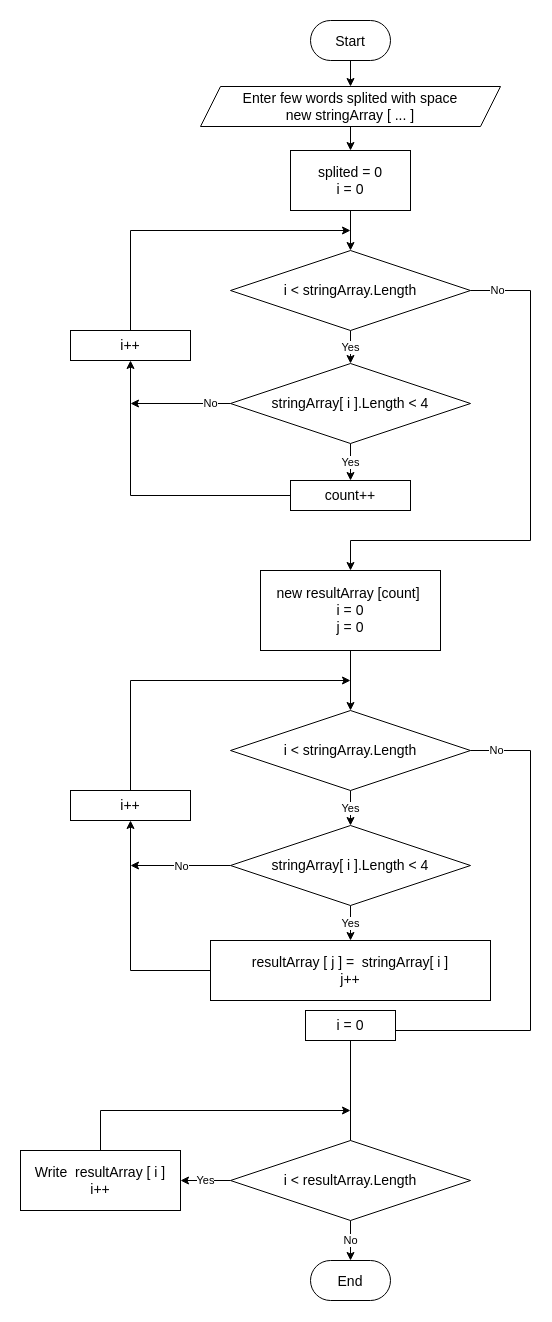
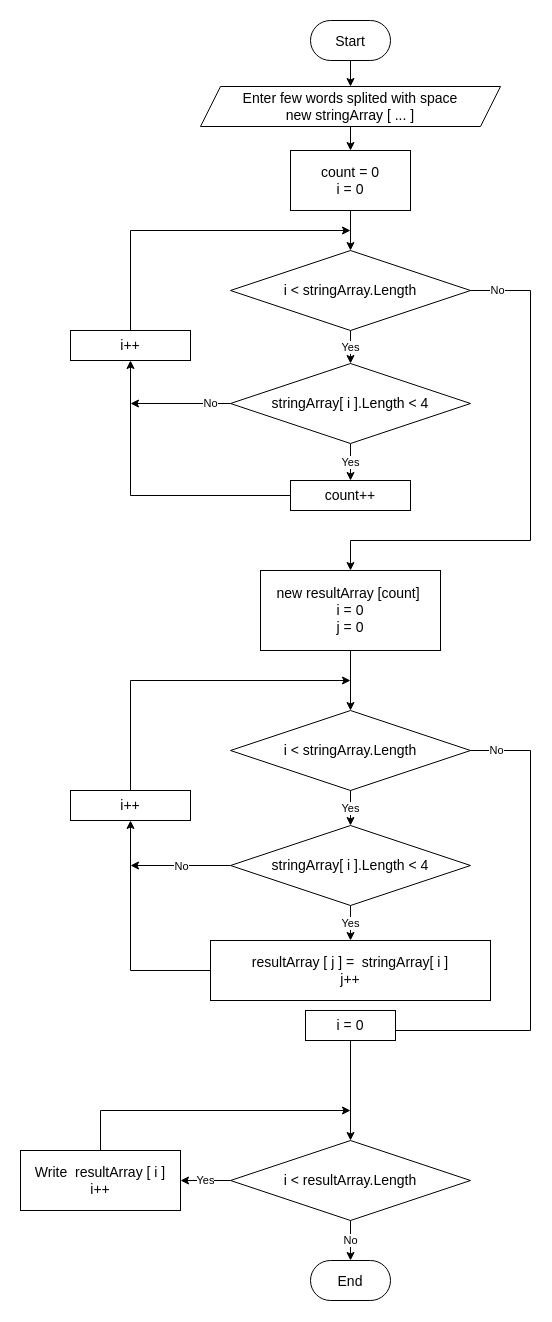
node "splited = 0 i = 0": label "splited = 0 i = 0" -> "count = 0 i = 0"
edge "i = 0" -- "i < resultArray.Length": arrowhead none -> classic
